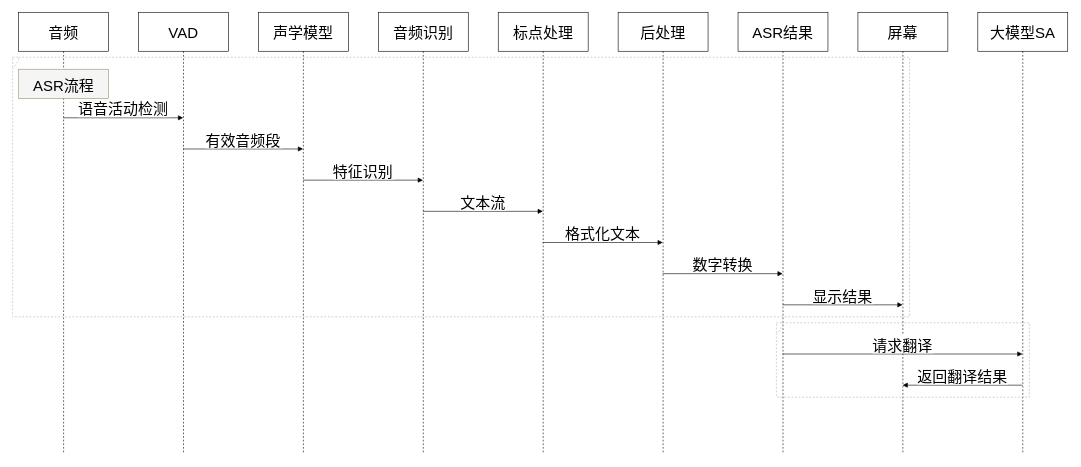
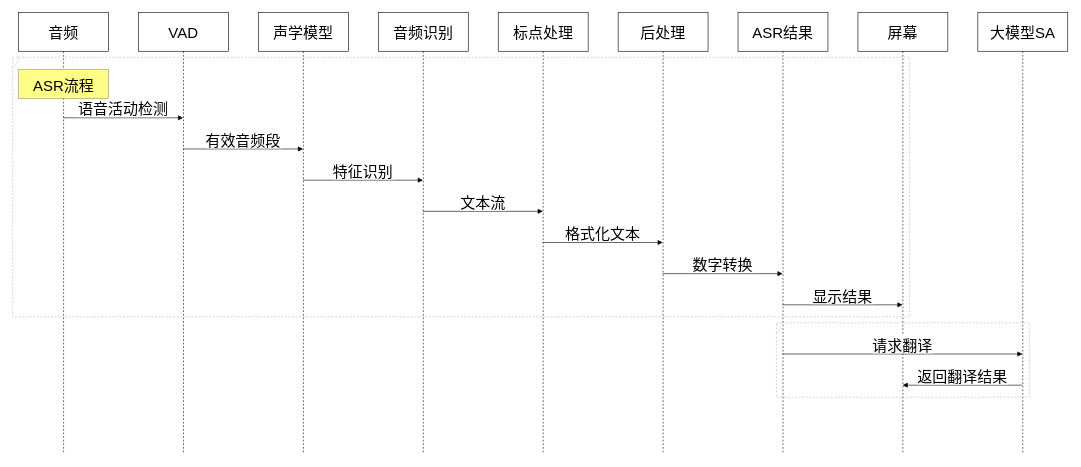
node "ASR流程": fillcolor #f5f5f5 -> #ffff88
